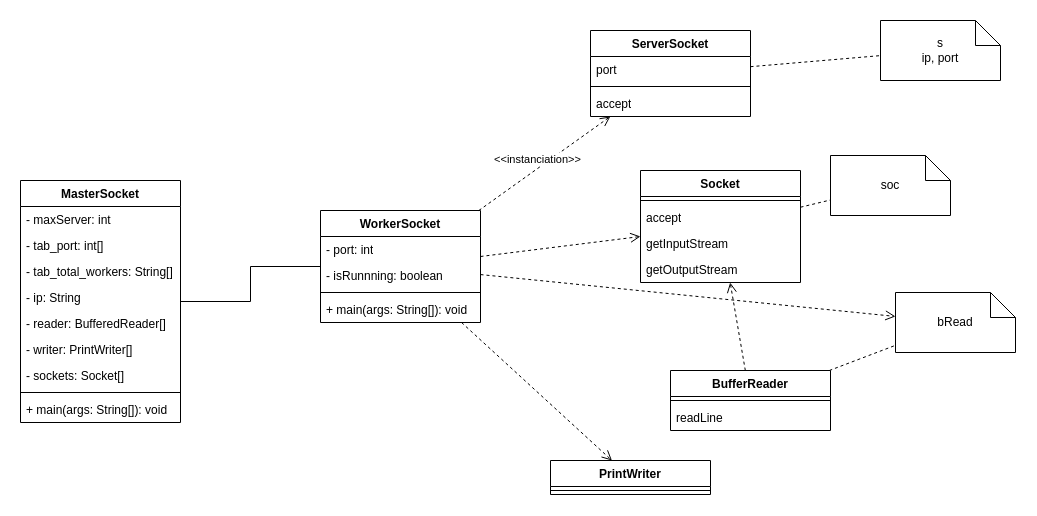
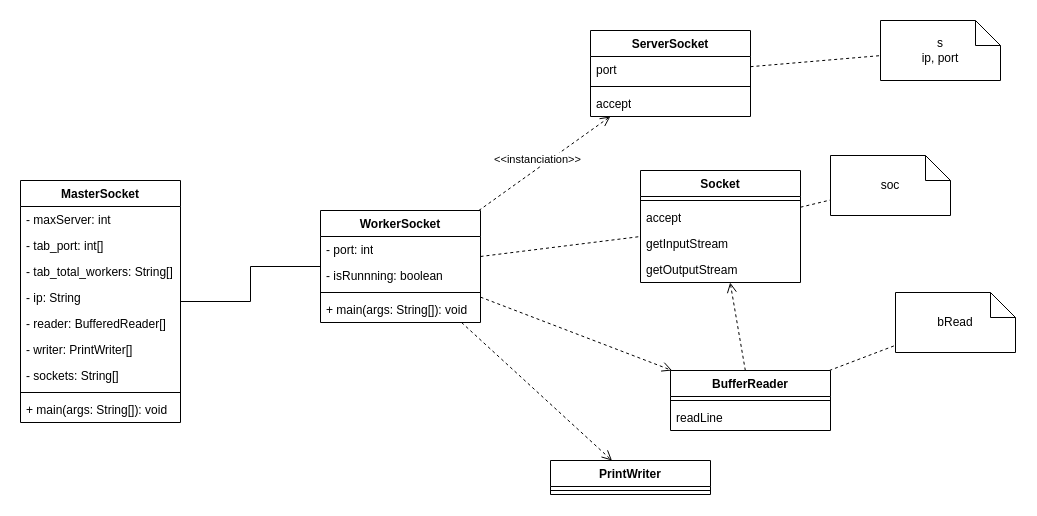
edge "WorkerSocket" -> "Socket": arrowhead open -> none
edge "WorkerSocket" -> "bRead": now "WorkerSocket" -> "BufferReader"
node "- sockets: Socket[]": label "- sockets: Socket[]" -> "- sockets: String[]"
